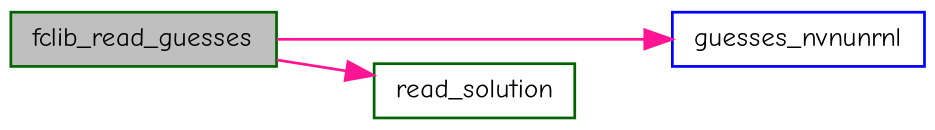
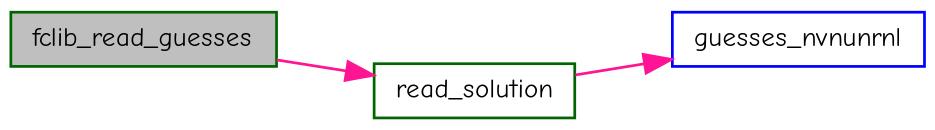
edge "fclib_read_guesses" -> "guesses_nvnunrnl": now "read_solution" -> "guesses_nvnunrnl"
